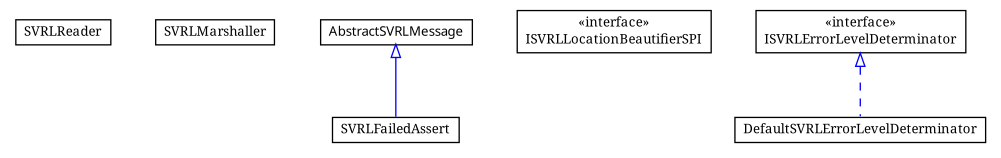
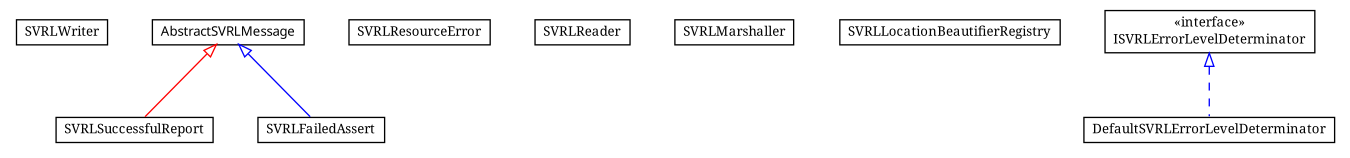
node "SVRLWriter": added
node "SVRLResourceError": added
node "ISVRLLocationBeautifierSPI": removed
node "SVRLLocationBeautifierRegistry": added
node "SVRLSuccessfulReport": added
